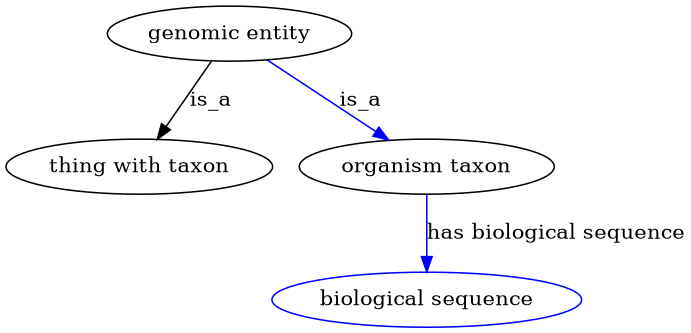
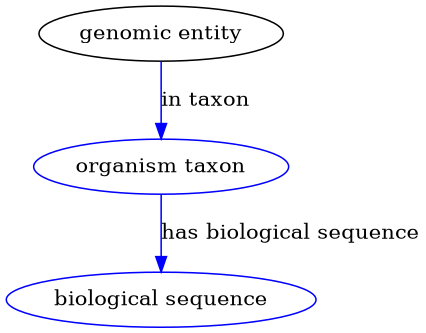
edge "genomic entity" -> "organism taxon": label "is_a" -> "in taxon"
node "thing with taxon": removed
node "organism taxon": color black -> blue
